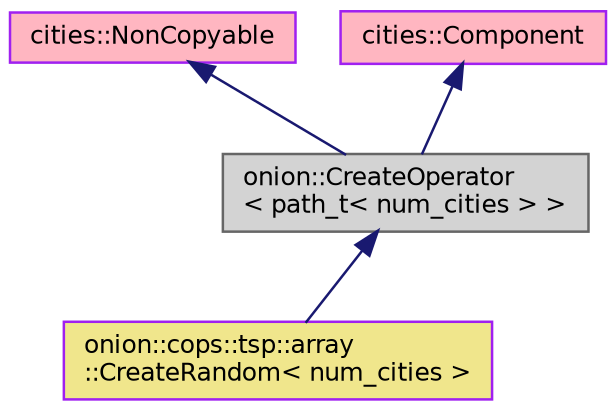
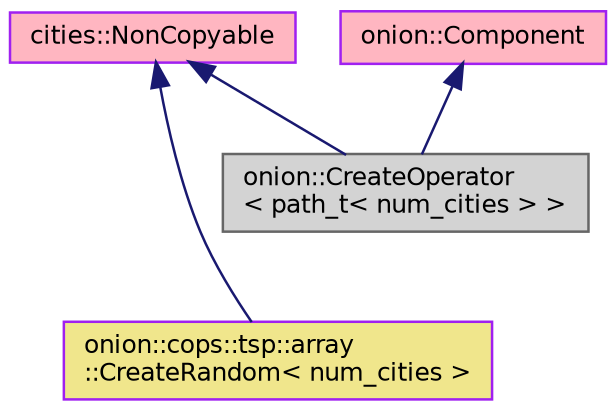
node "cities::Component": label "cities::Component" -> "onion::Component"
edge "onion::cops::tsp::array ::CreateRandom< num_cities >" -> "onion::CreateOperator < path_t< num_cities > >": now "onion::cops::tsp::array ::CreateRandom< num_cities >" -> "cities::NonCopyable"
